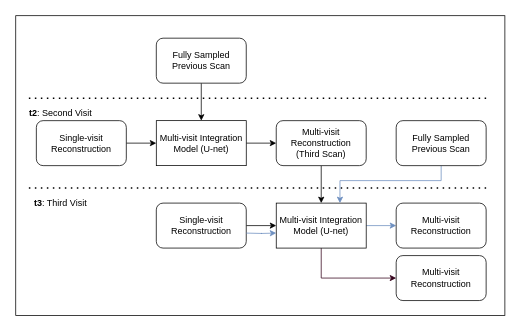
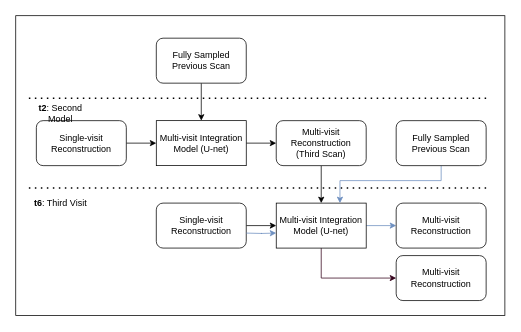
node "t2: Second Visit": label "t2: Second Visit" -> "t2: Second Model"
node "t3: Third Visit": label "t3: Third Visit" -> "t6: Third Visit"
